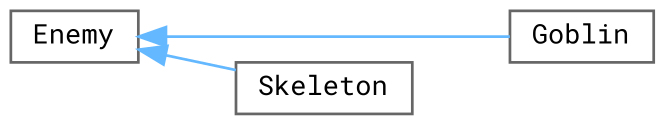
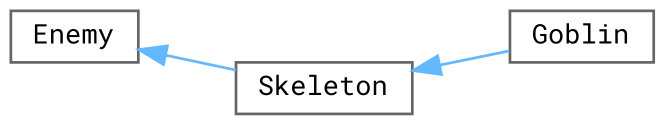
edge "Goblin" -> "Enemy": now "Goblin" -> "Skeleton"
